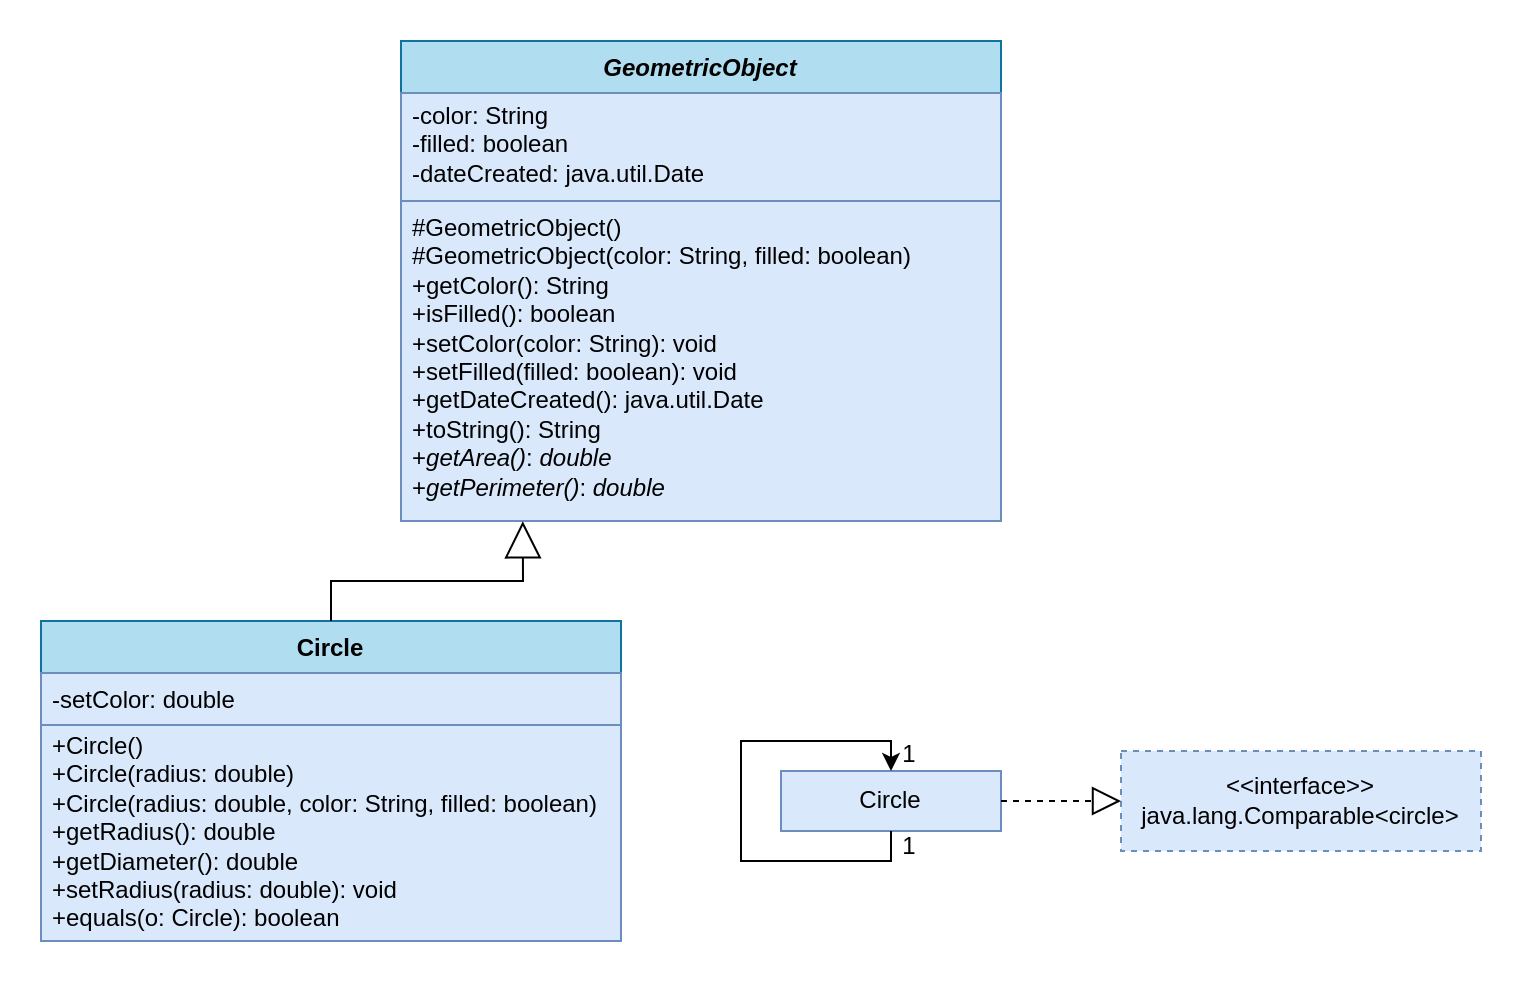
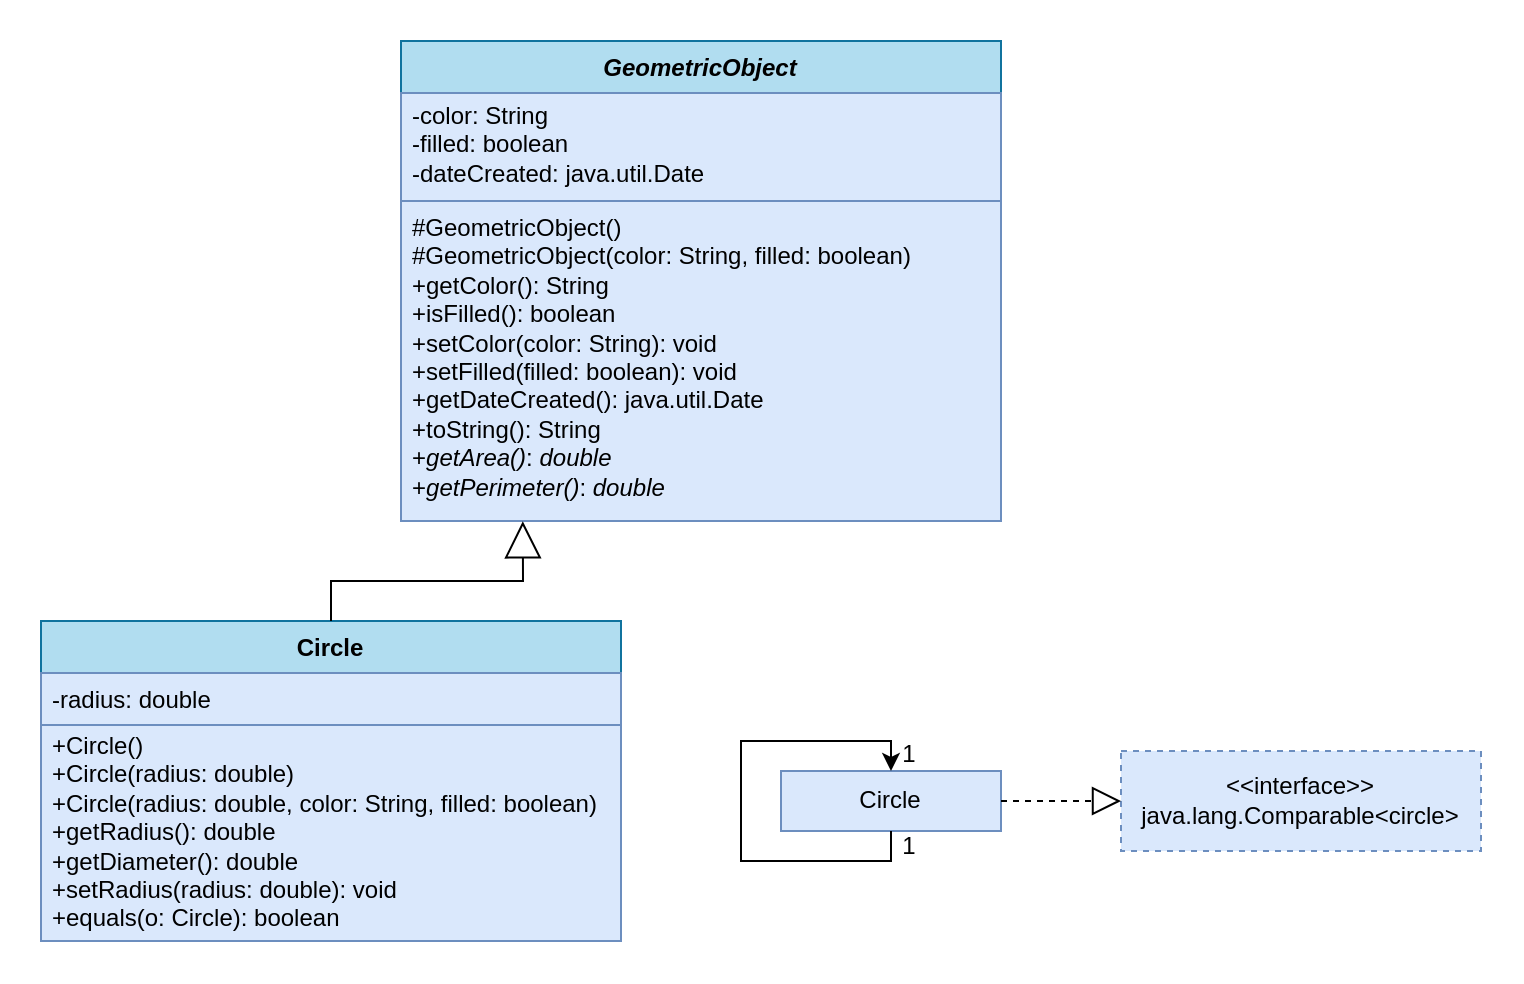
node "-setColor: double": label "-setColor: double" -> "-radius: double"
